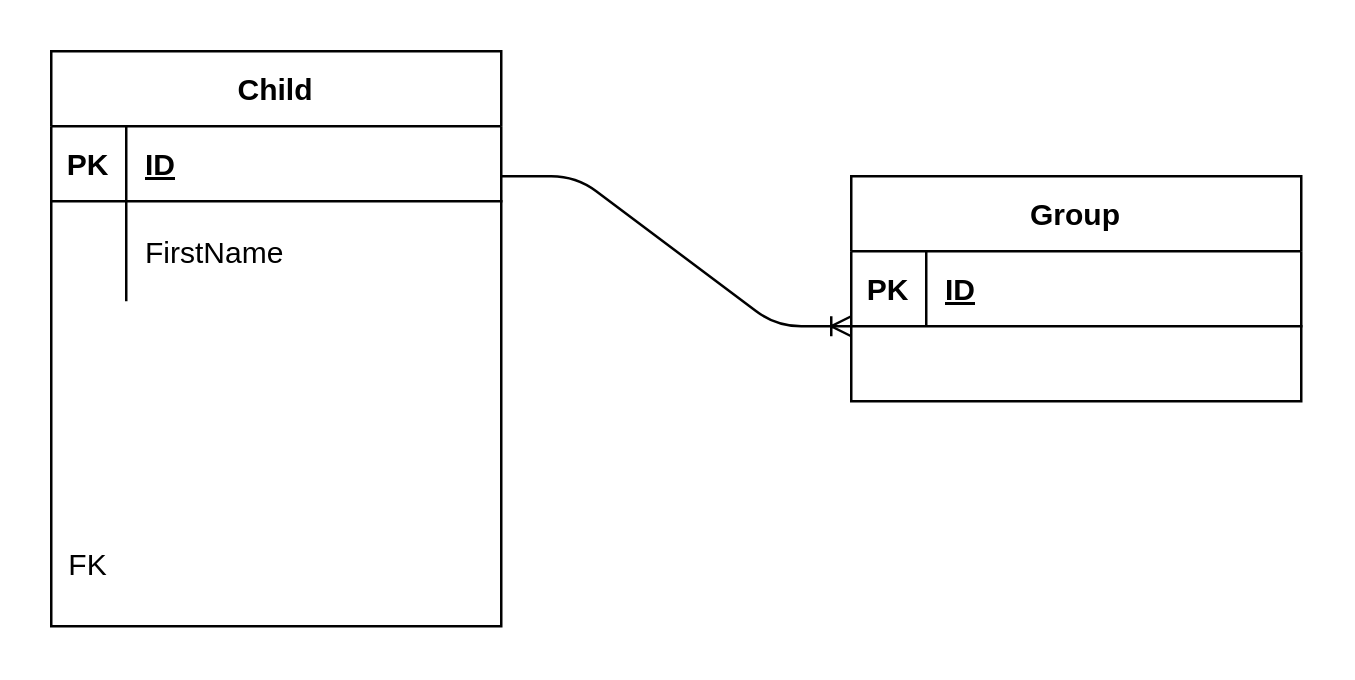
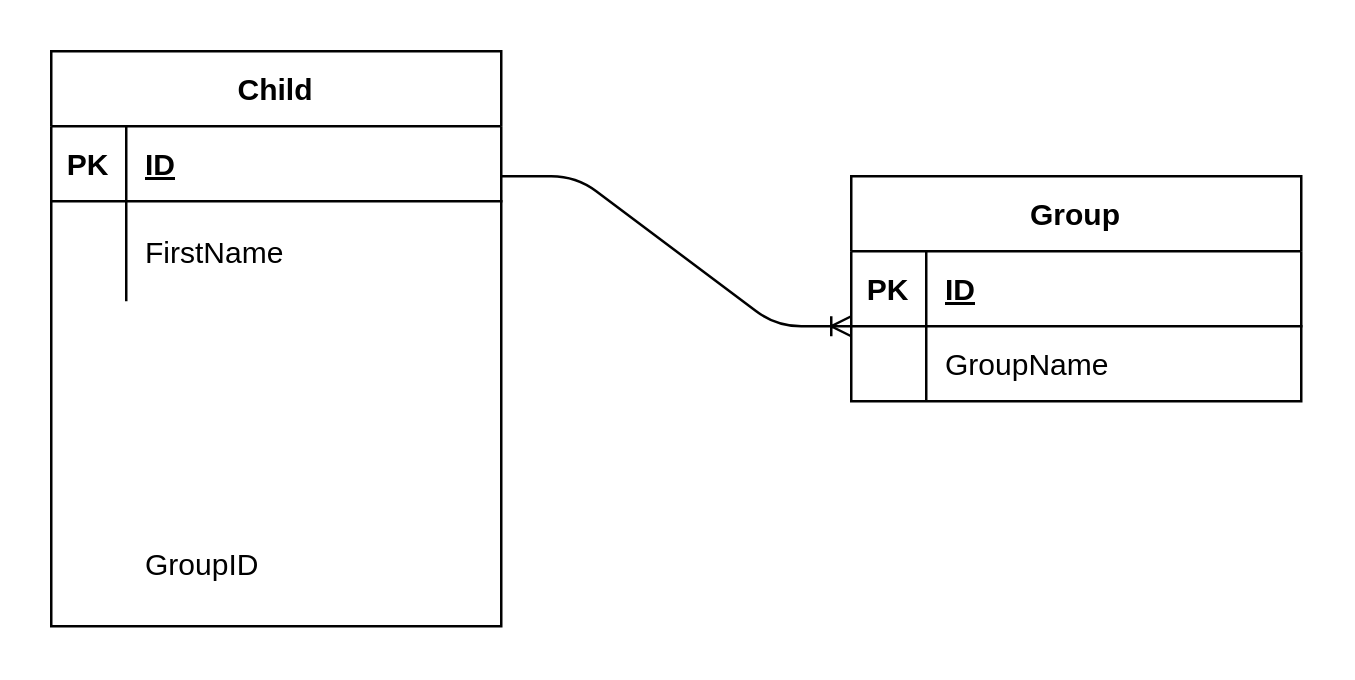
node "GroupName": added
node "FK": removed
node "GroupID": added
